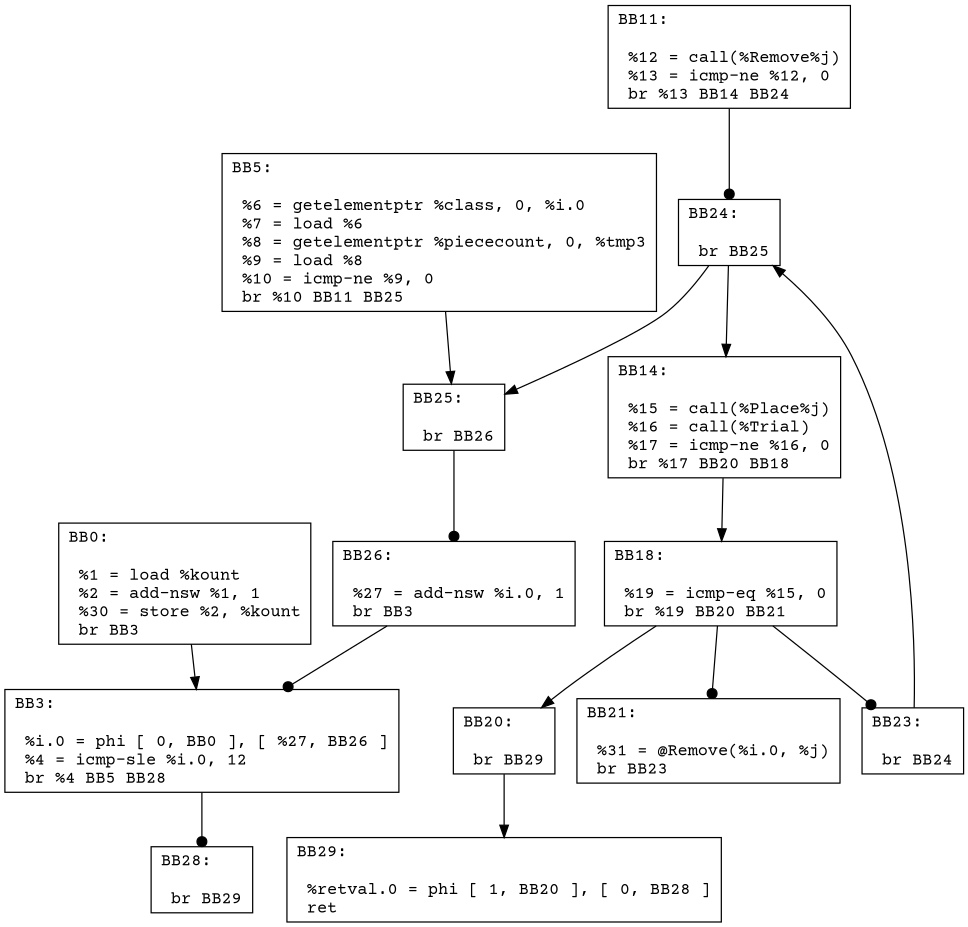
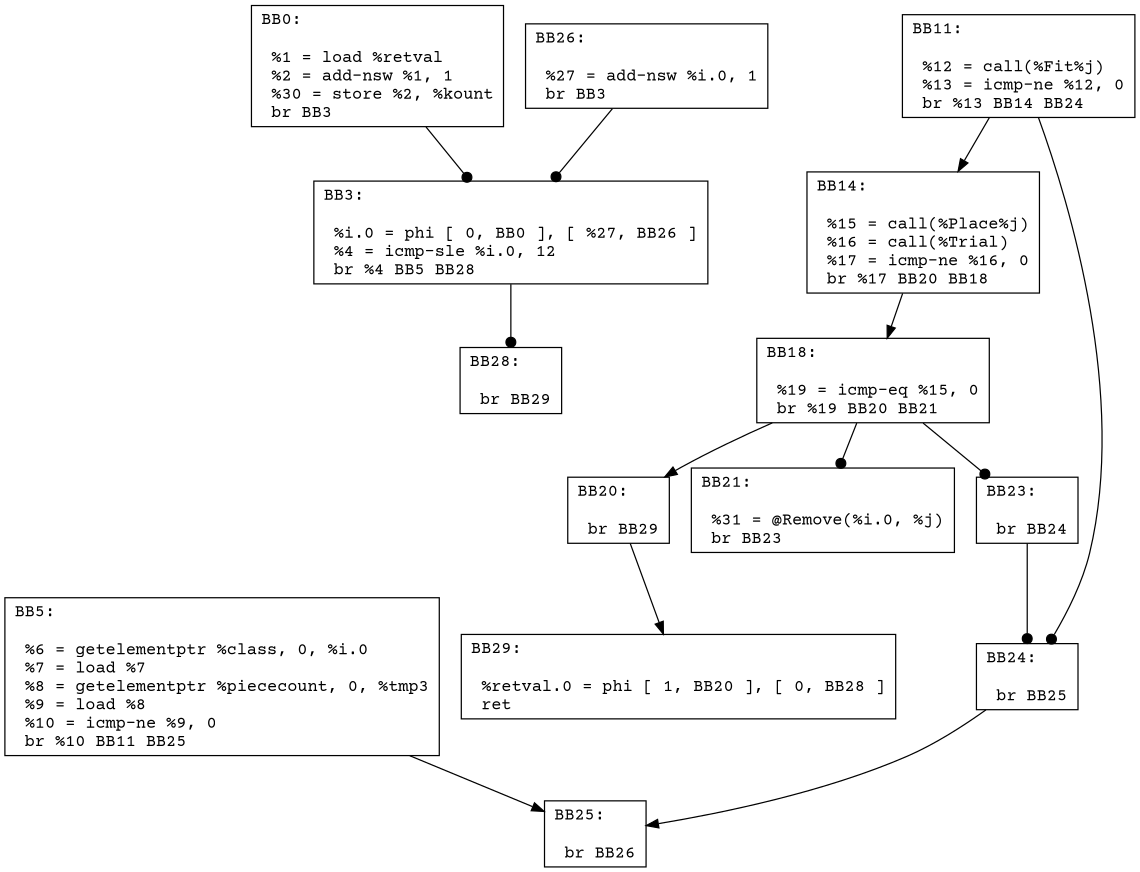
node "BB11:": text "%12 = call(%Remove%j)" -> "%12 = call(%Fit%j)"
node "BB5:": text "%7 = load %6" -> "%7 = load %7"
edge "BB24:" -> "BB14:": now "BB11:" -> "BB14:"
edge "BB23:" -> "BB24:": arrowhead normal -> dot
edge "BB25:" -> "BB26:": removed
node "BB0:": text "%1 = load %kount" -> "%1 = load %retval"
edge "BB0:" -> "BB3:": arrowhead normal -> dot
